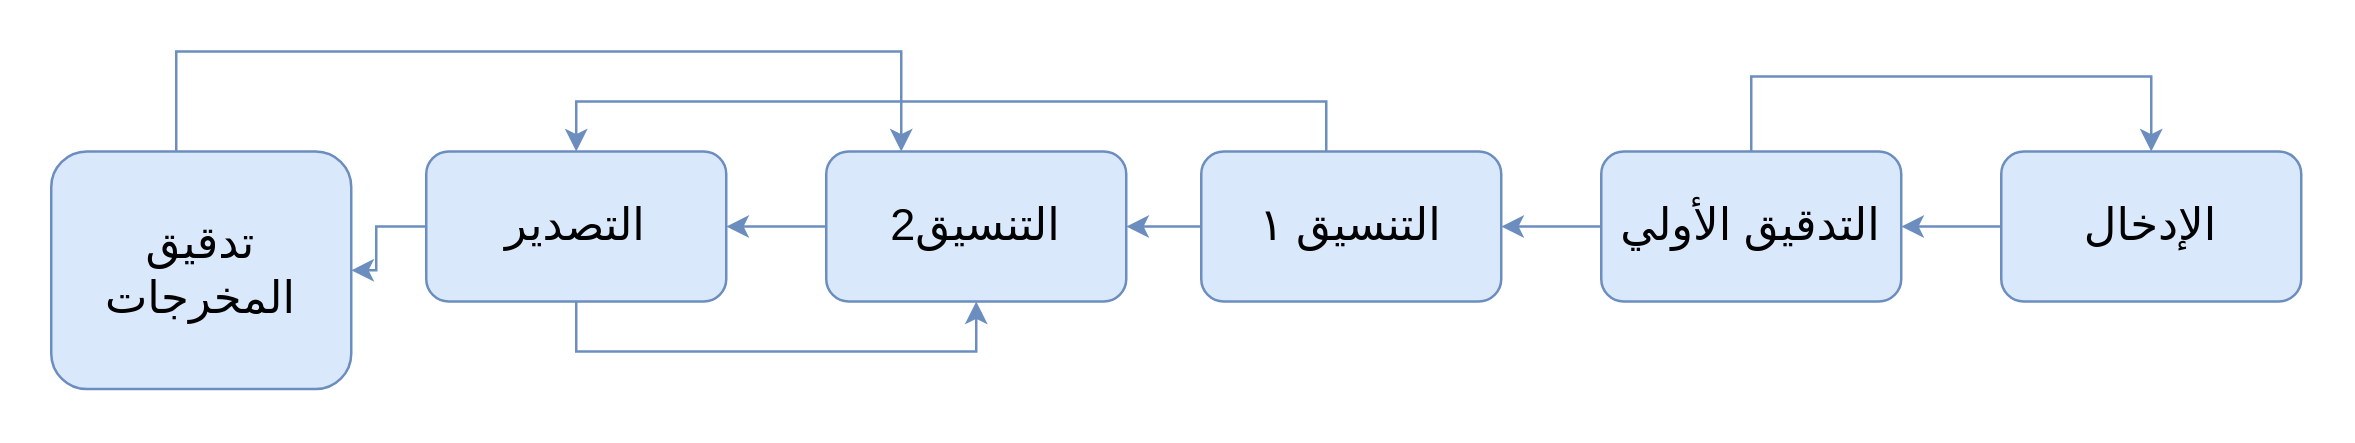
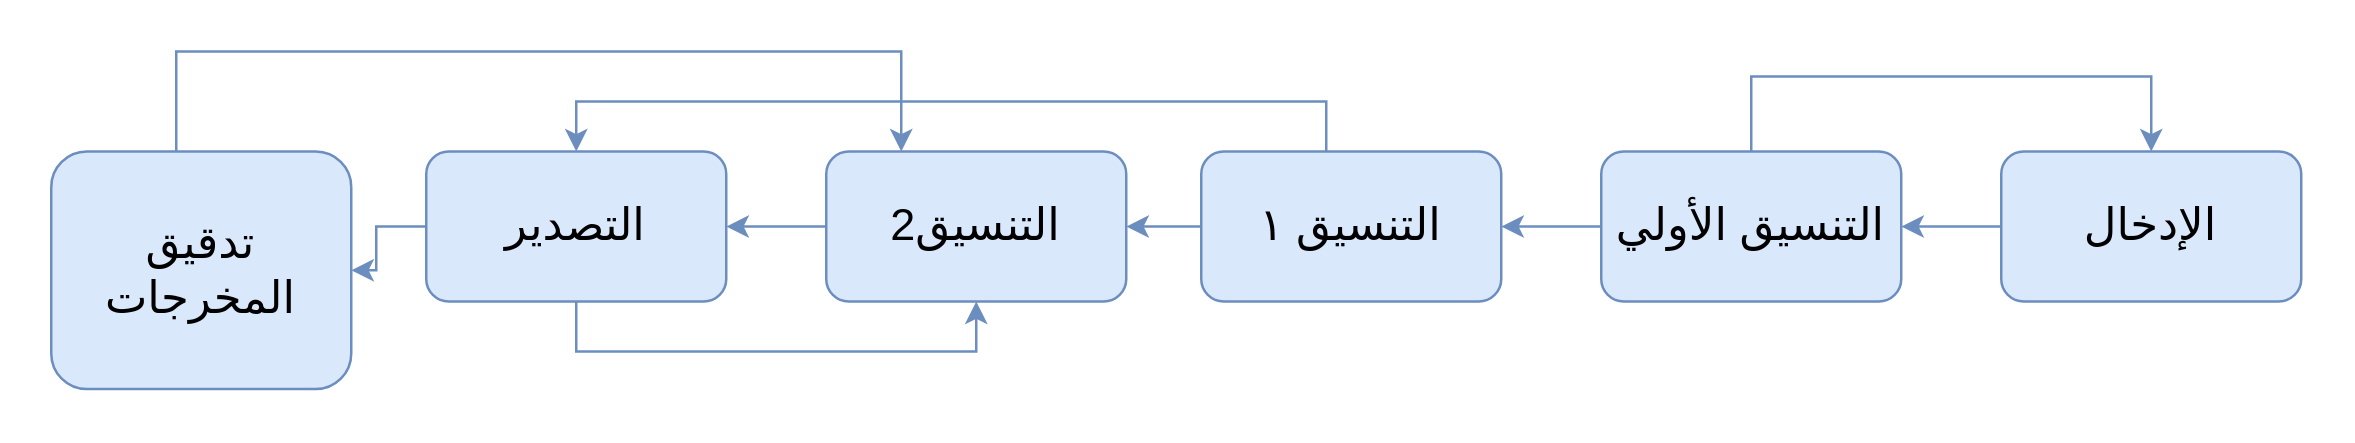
node "التدقيق الأولي": label "التدقيق الأولي" -> "التنسيق الأولي"
